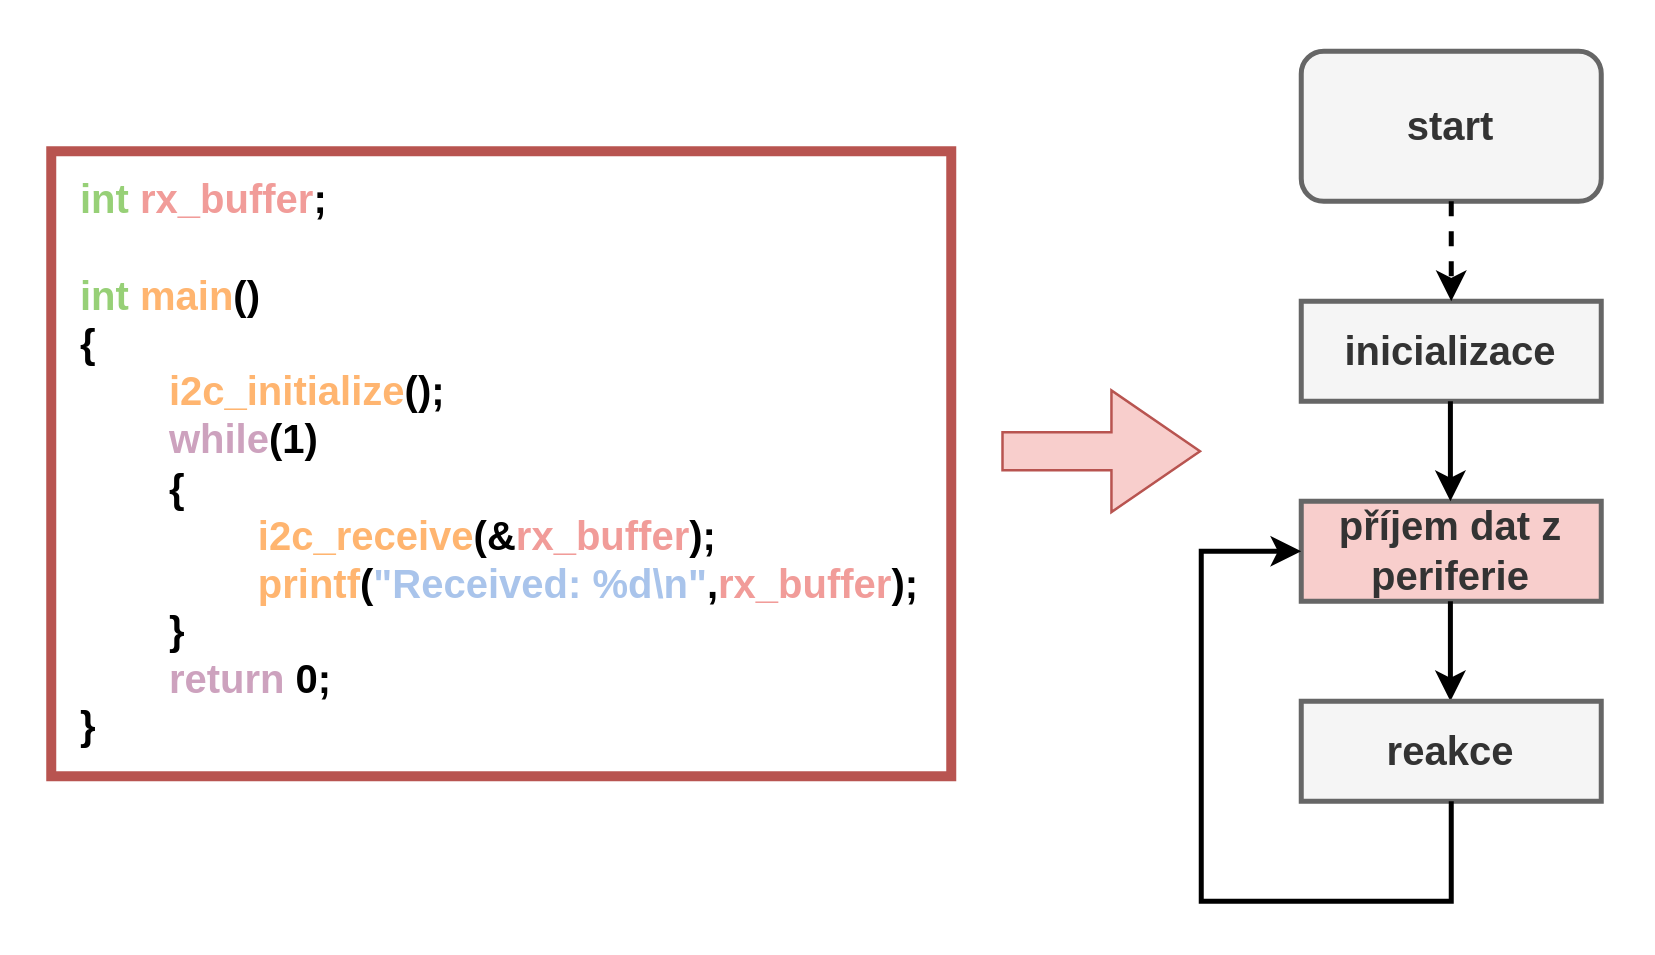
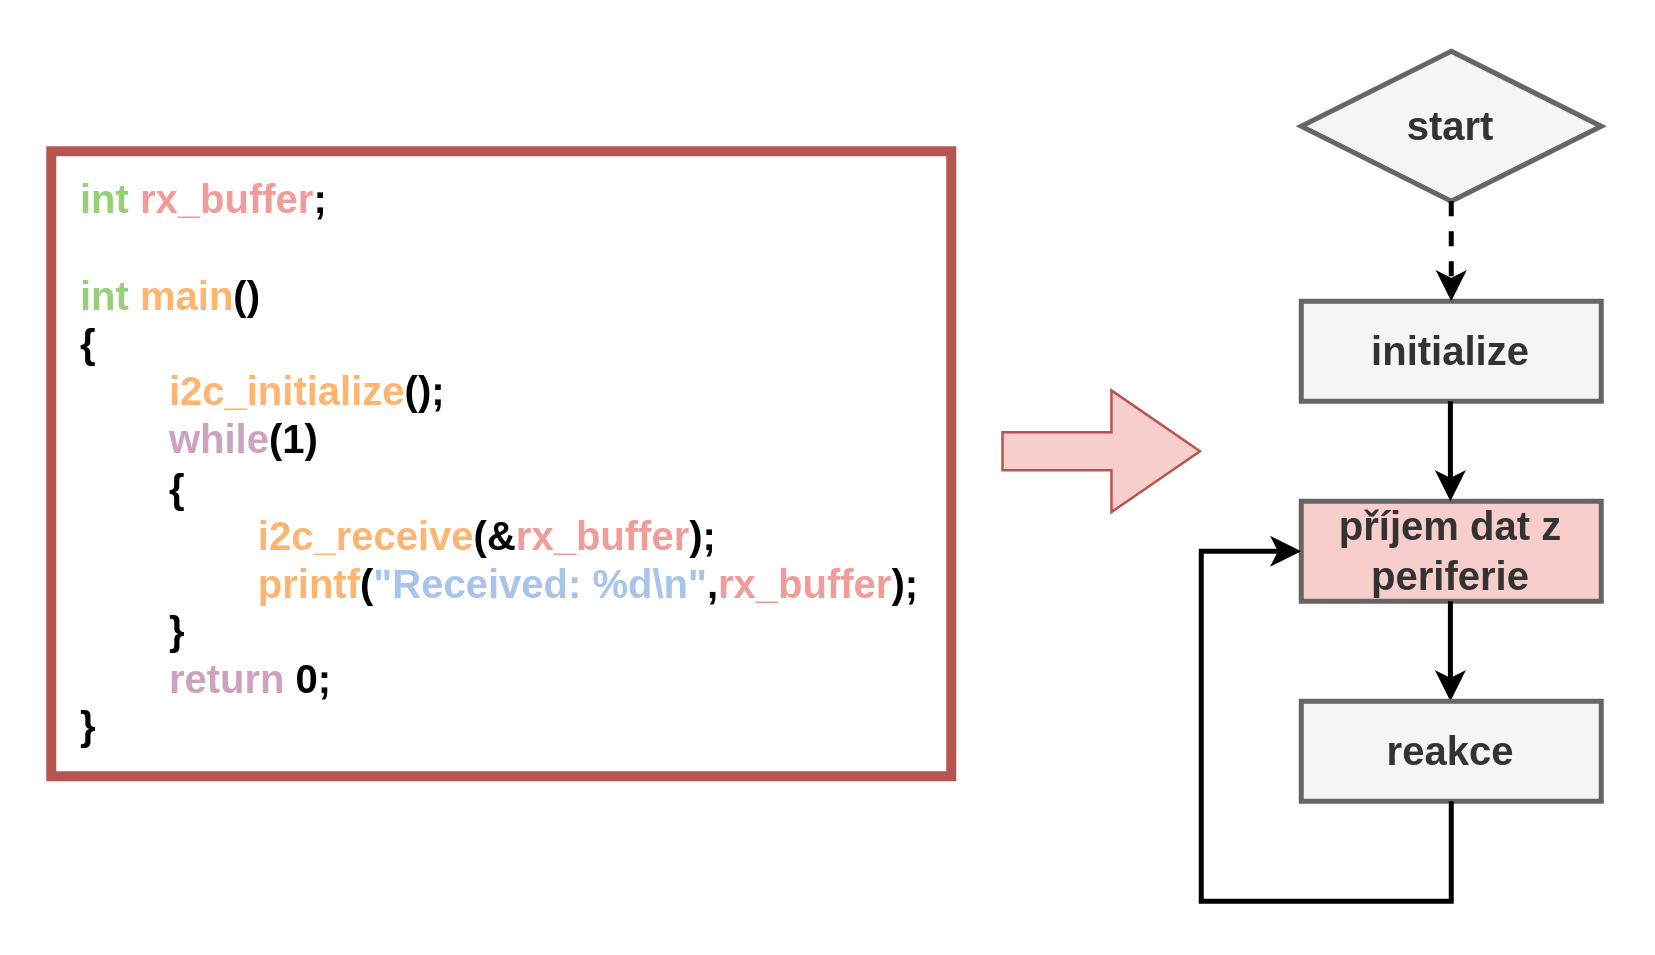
node "start": shape rounded rectangle -> diamond
node "inicializace": label "inicializace" -> "initialize"
